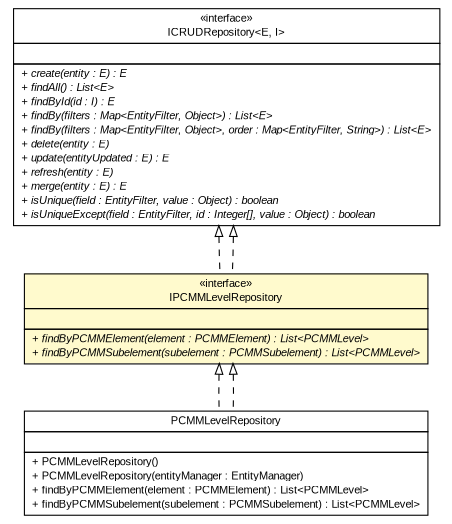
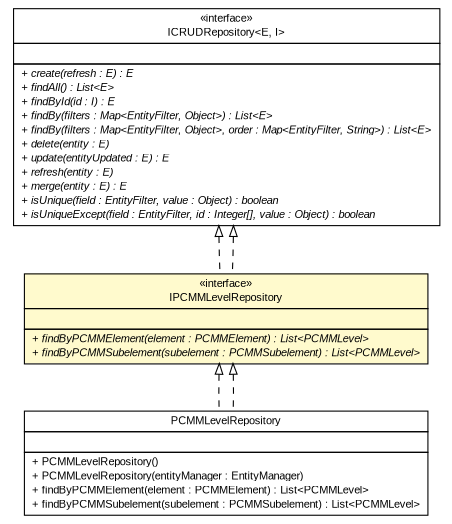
node "ICRUDRepository<E, I>": text "+ create(entity : E) : E" -> "+ create(refresh : E) : E"
